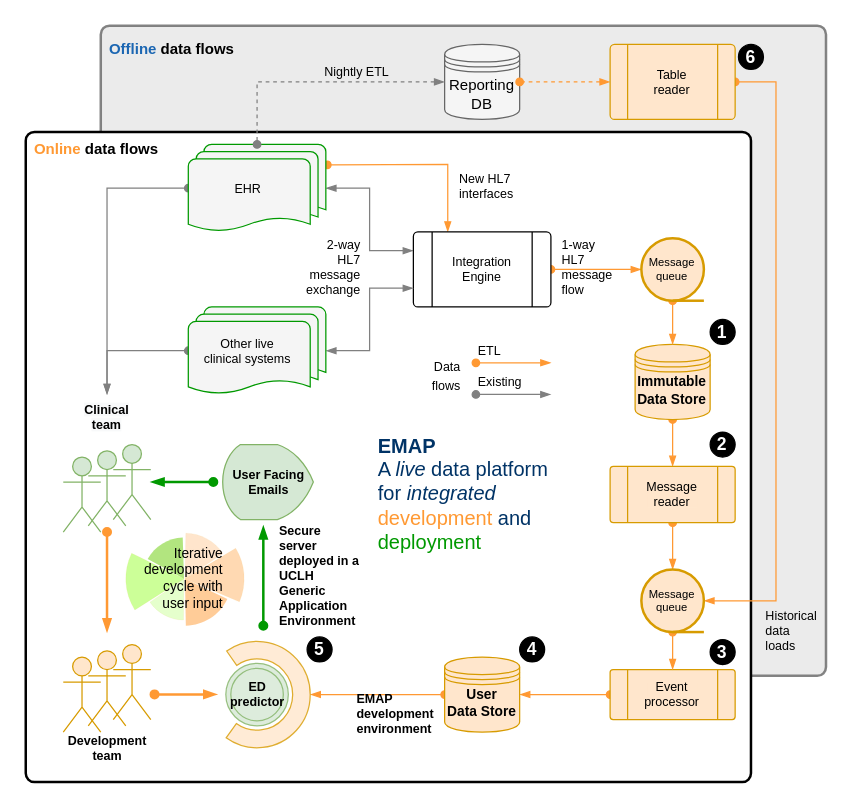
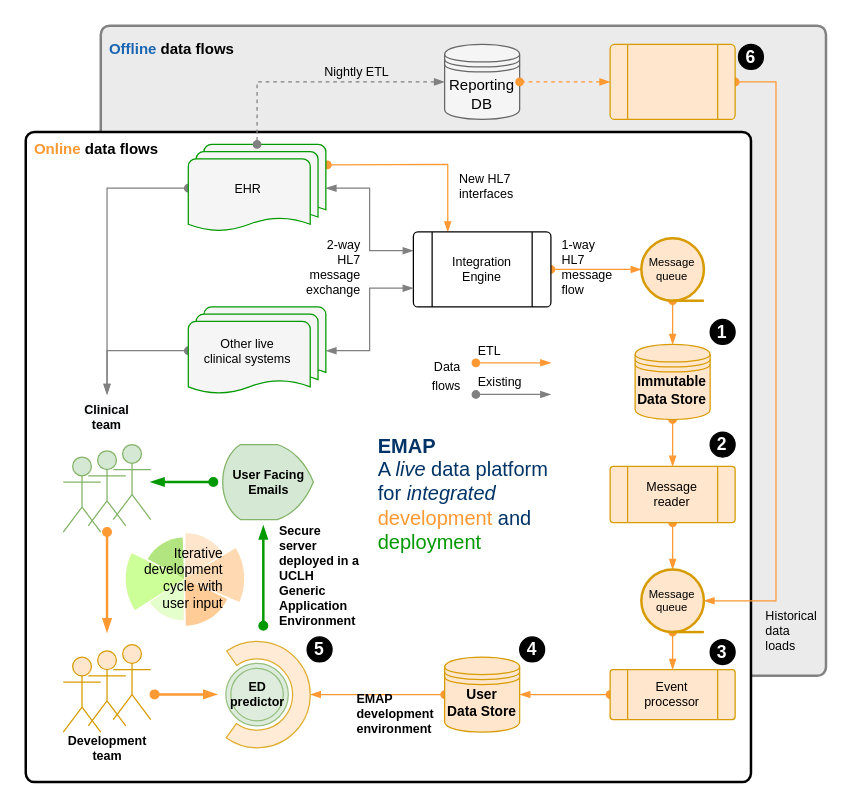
node "Table reader": removed
